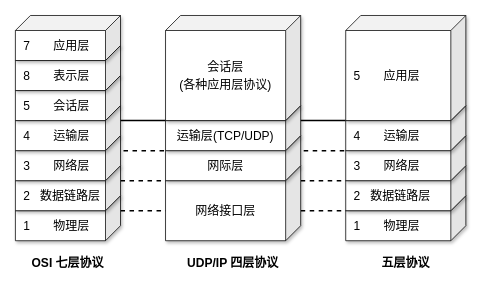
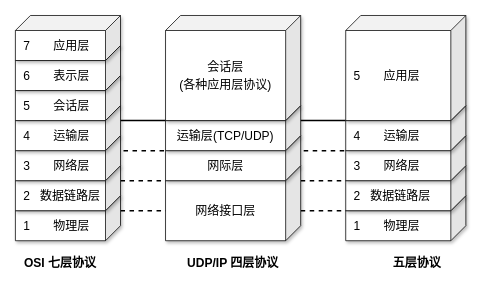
node "8 表示层": label "8 表示层" -> "6 表示层"
node "OSI 七层协议": moved (68, 263) -> (60, 263)
node "五层协议": moved (405, 263) -> (417, 263)
